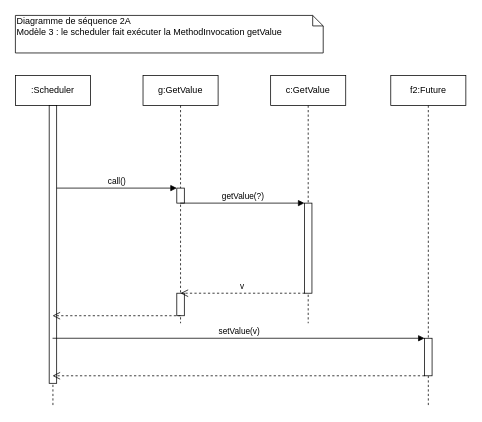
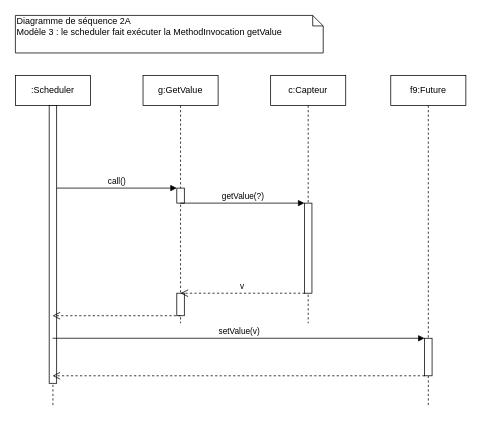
node "c:GetValue": label "c:GetValue" -> "c:Capteur"
node "f2:Future": label "f2:Future" -> "f9:Future"
